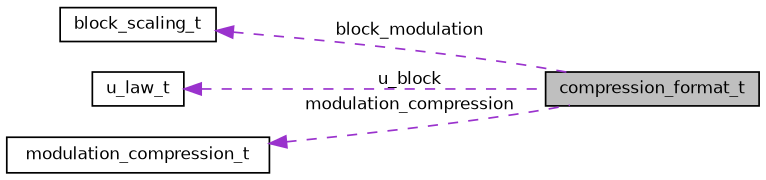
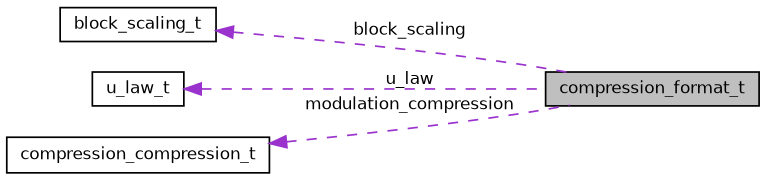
edge "compression_format_t" -> "block_scaling_t": label " block_modulation" -> " block_scaling"
edge "compression_format_t" -> "u_law_t": label " u_block" -> " u_law"
node "modulation_compression_t": label "modulation_compression_t" -> "compression_compression_t"
